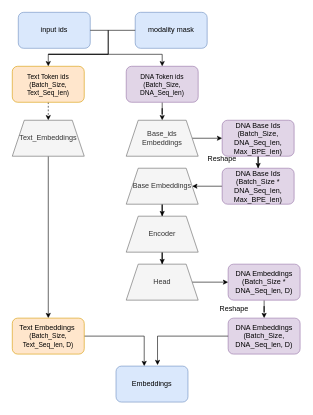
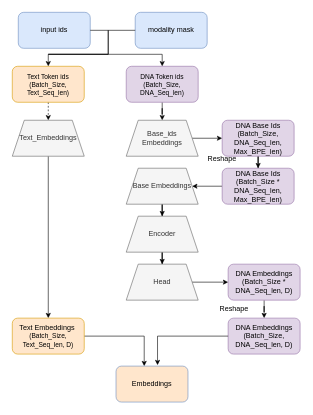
node "Embeddings": fillcolor #dae8fc -> #ffe6cc
